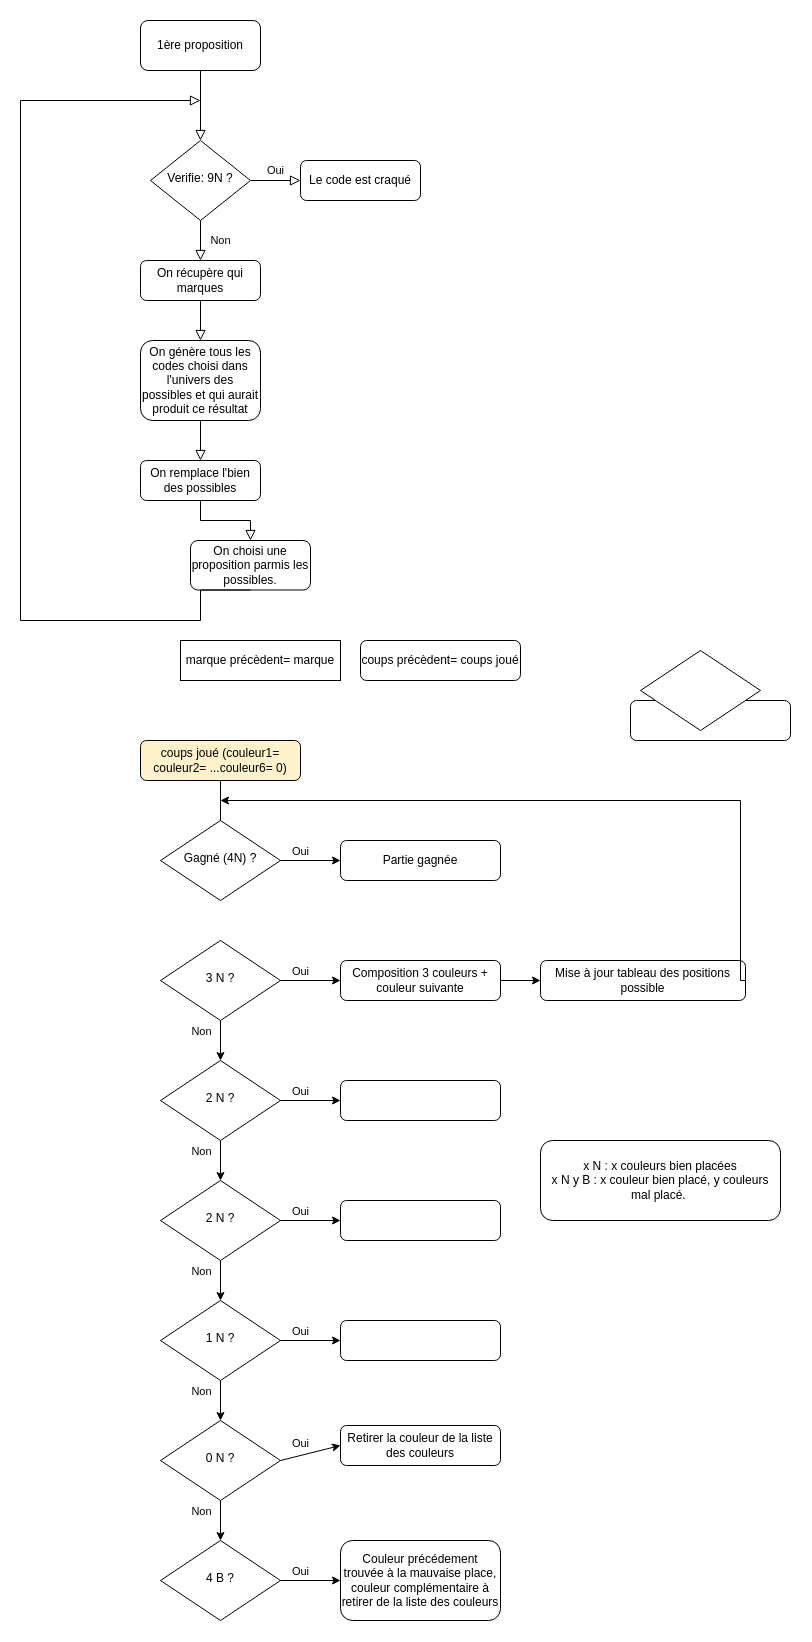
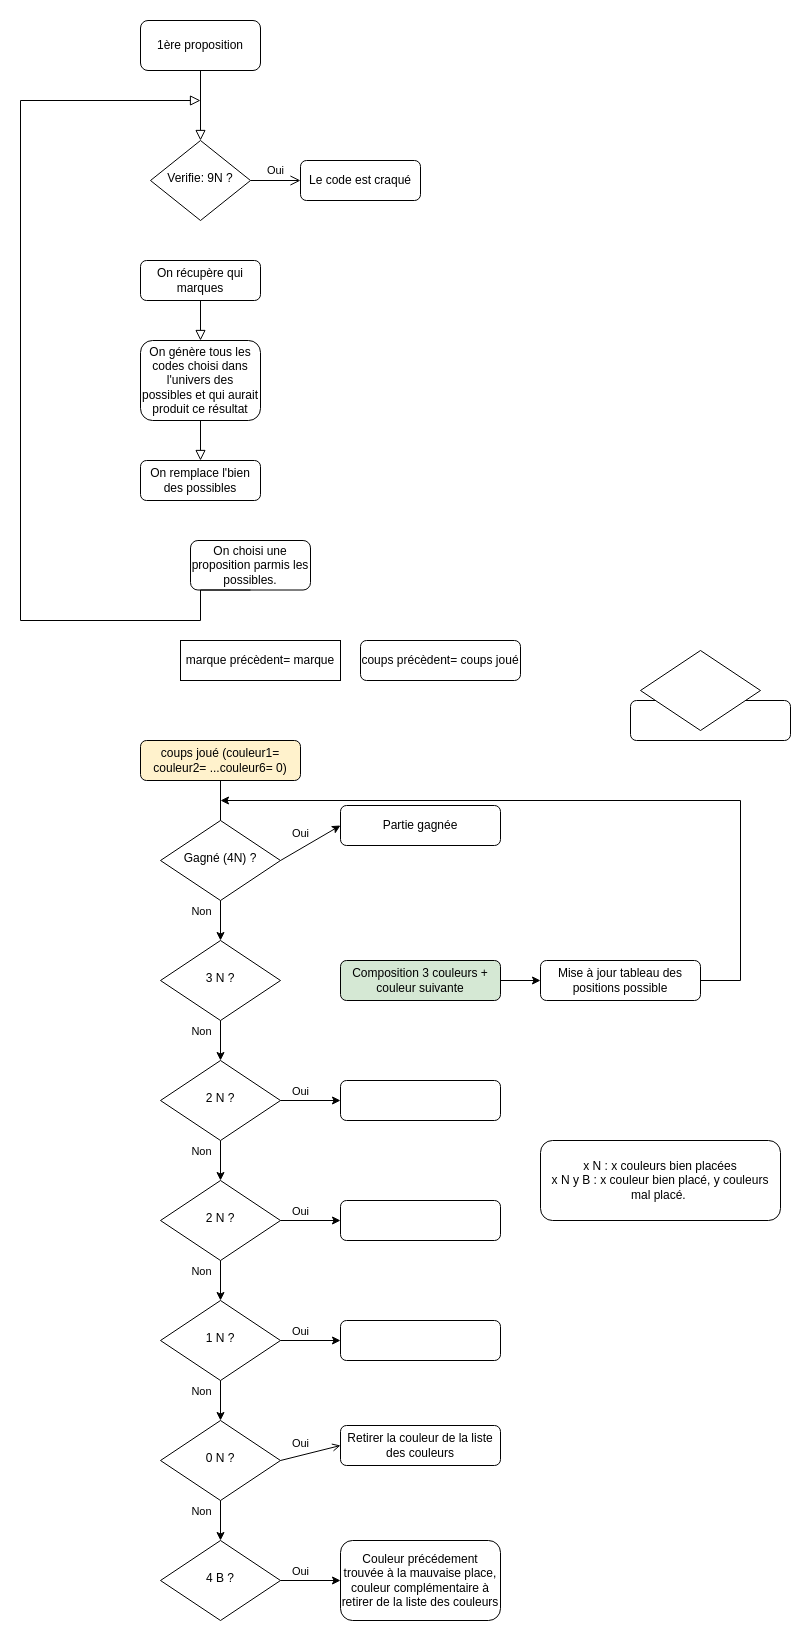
edge "Verifie: 9N ?" -> "Le code est craqué": arrowhead block -> open
edge "Verifie: 9N ?" -> "On récupère qui marques": removed, label "Non"
edge "On remplace l'bien des possibles" -> "On choisi une proposition parmis les possibles.": removed
node "Partie gagnée": moved (421, 861) -> (421, 826)
edge "Gagné (4N) ?" -> "3 N ?": added, label "Non"
edge "3 N ?" -> "Composition 3 couleurs + couleur suivante": removed, label "Oui"
node "Composition 3 couleurs + couleur suivante": fillcolor #ffffff -> #d5e8d4
node "Mise à jour tableau des positions possible": size 205x40 -> 160x40
edge "0 N ?" -> "Retirer la couleur de la liste des couleurs": arrowhead classic -> open
